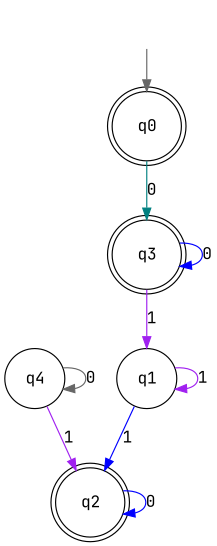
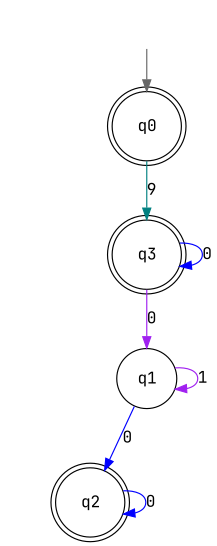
edge "q0" -> "q3": label "0" -> "9"
edge "q3" -> "q1": label "1" -> "0"
node "q4": removed
edge "q1" -> "q2": label "1" -> "0"
